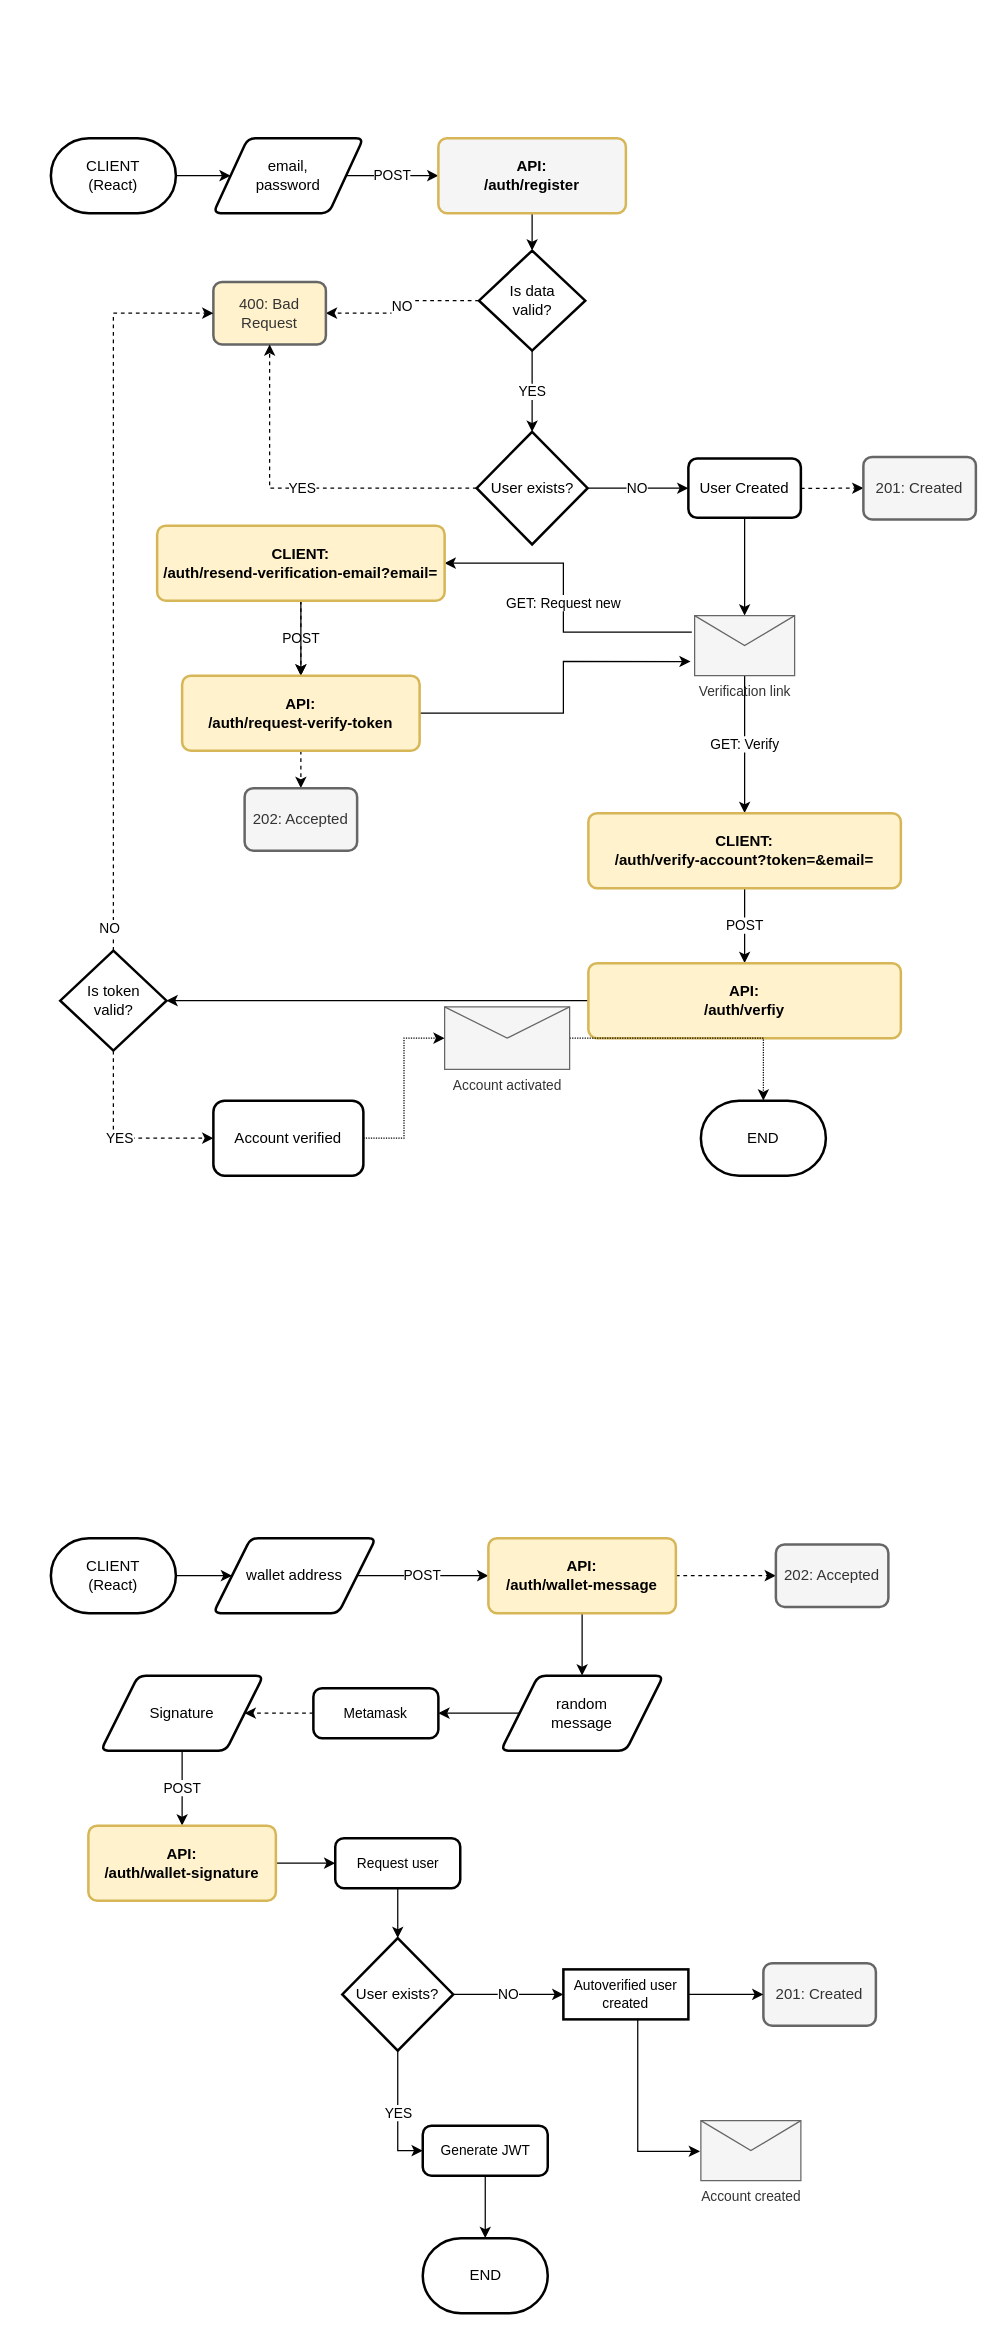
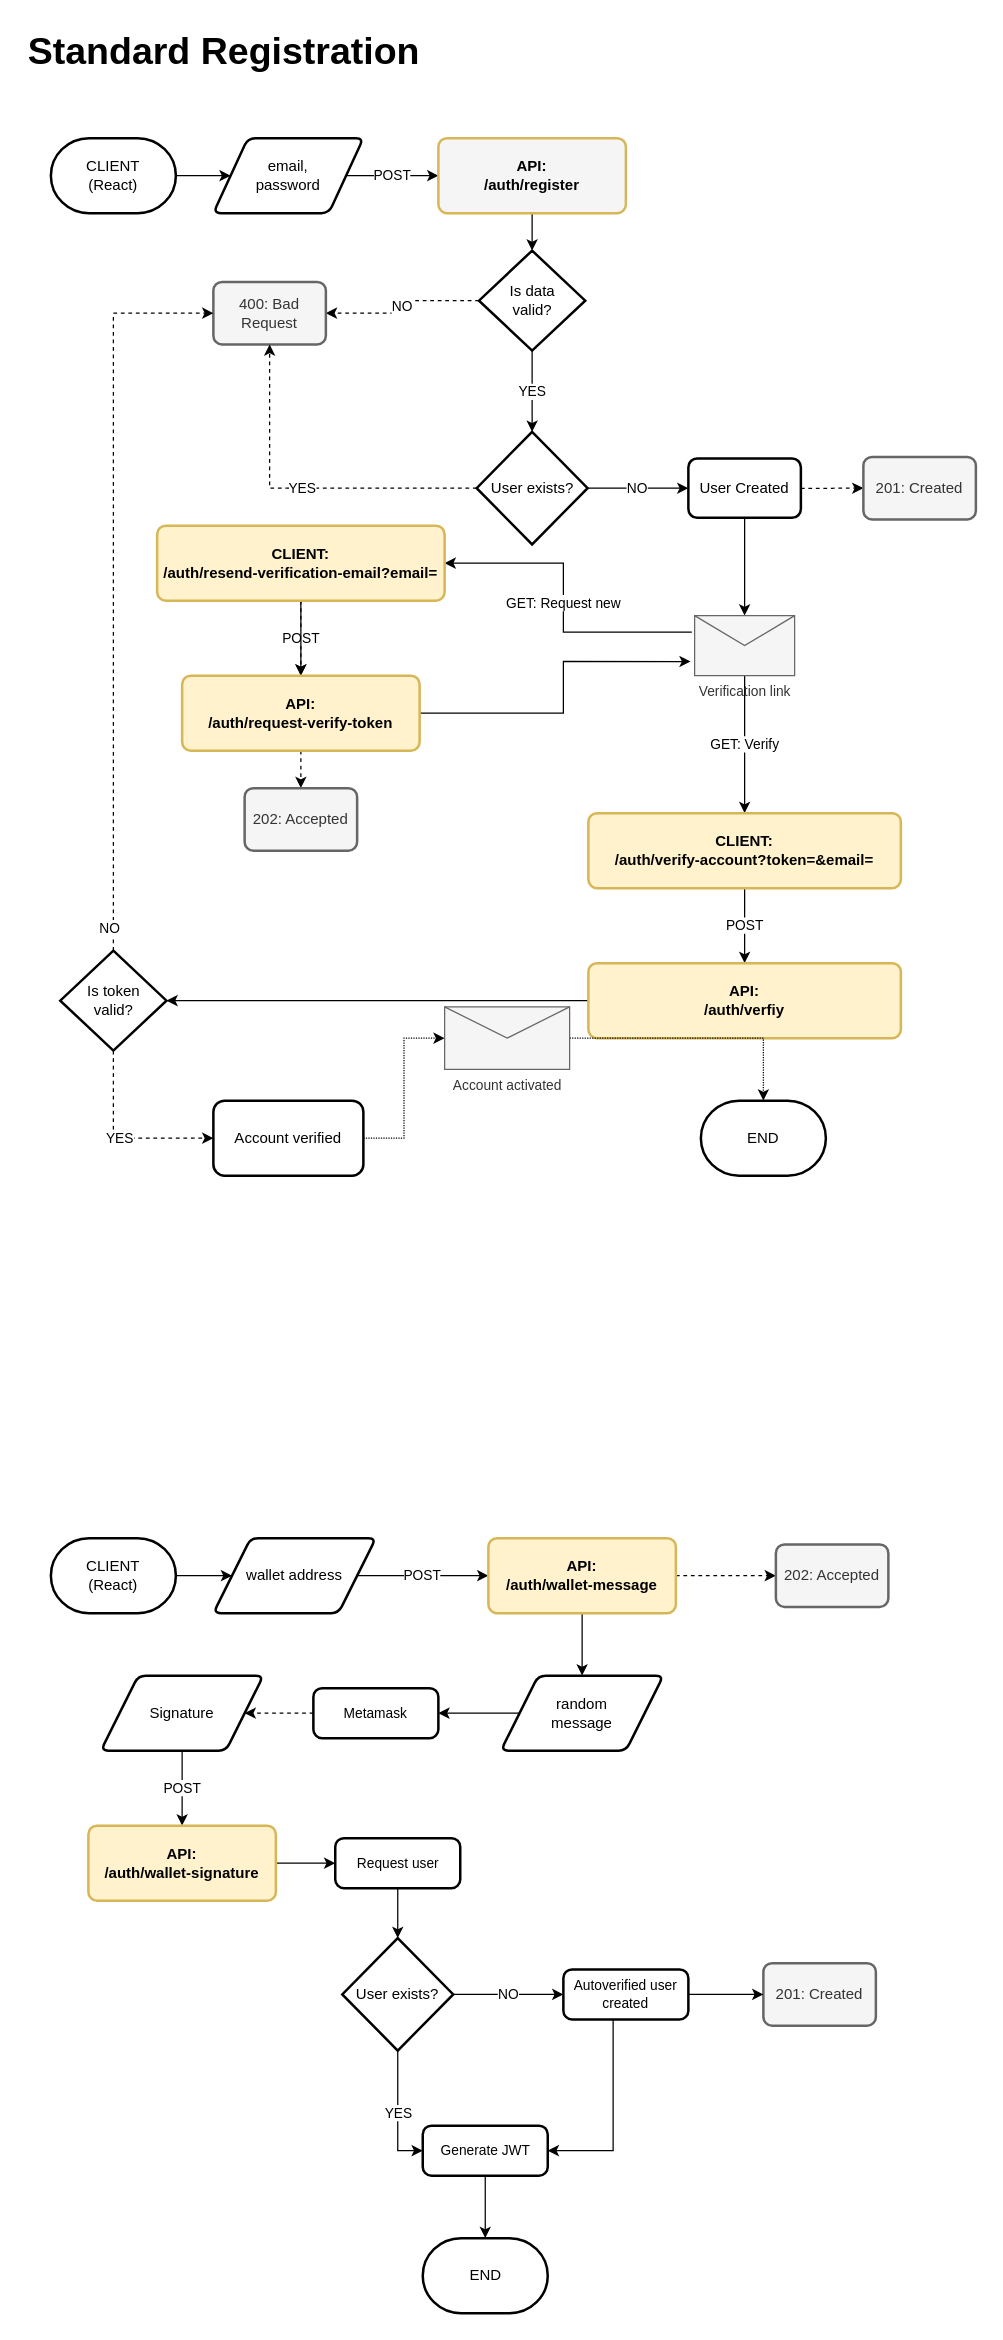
node "Standard Registration": added
node "400: Bad Request": fillcolor #fff2cc -> #f5f5f5
node "Autoverified user created": shape rectangle -> rounded rectangle
edge "Autoverified user created" -> "Account created": removed
edge "Autoverified user created" -> "Generate JWT": added
node "Account created": removed
